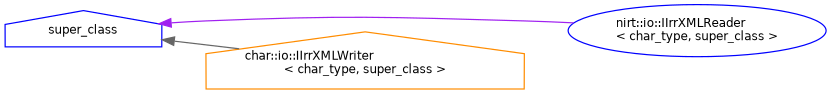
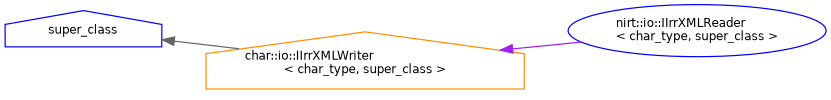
edge "nirt::io::IIrrXMLReader < char_type, super_class >" -> "super_class": now "nirt::io::IIrrXMLReader < char_type, super_class >" -> "char::io::IIrrXMLWriter < char_type, super_class >"
